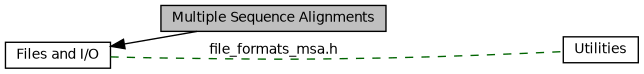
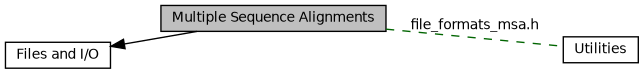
edge "Utilities" -- "Files and I/O": now "Utilities" -- "Multiple Sequence Alignments"
